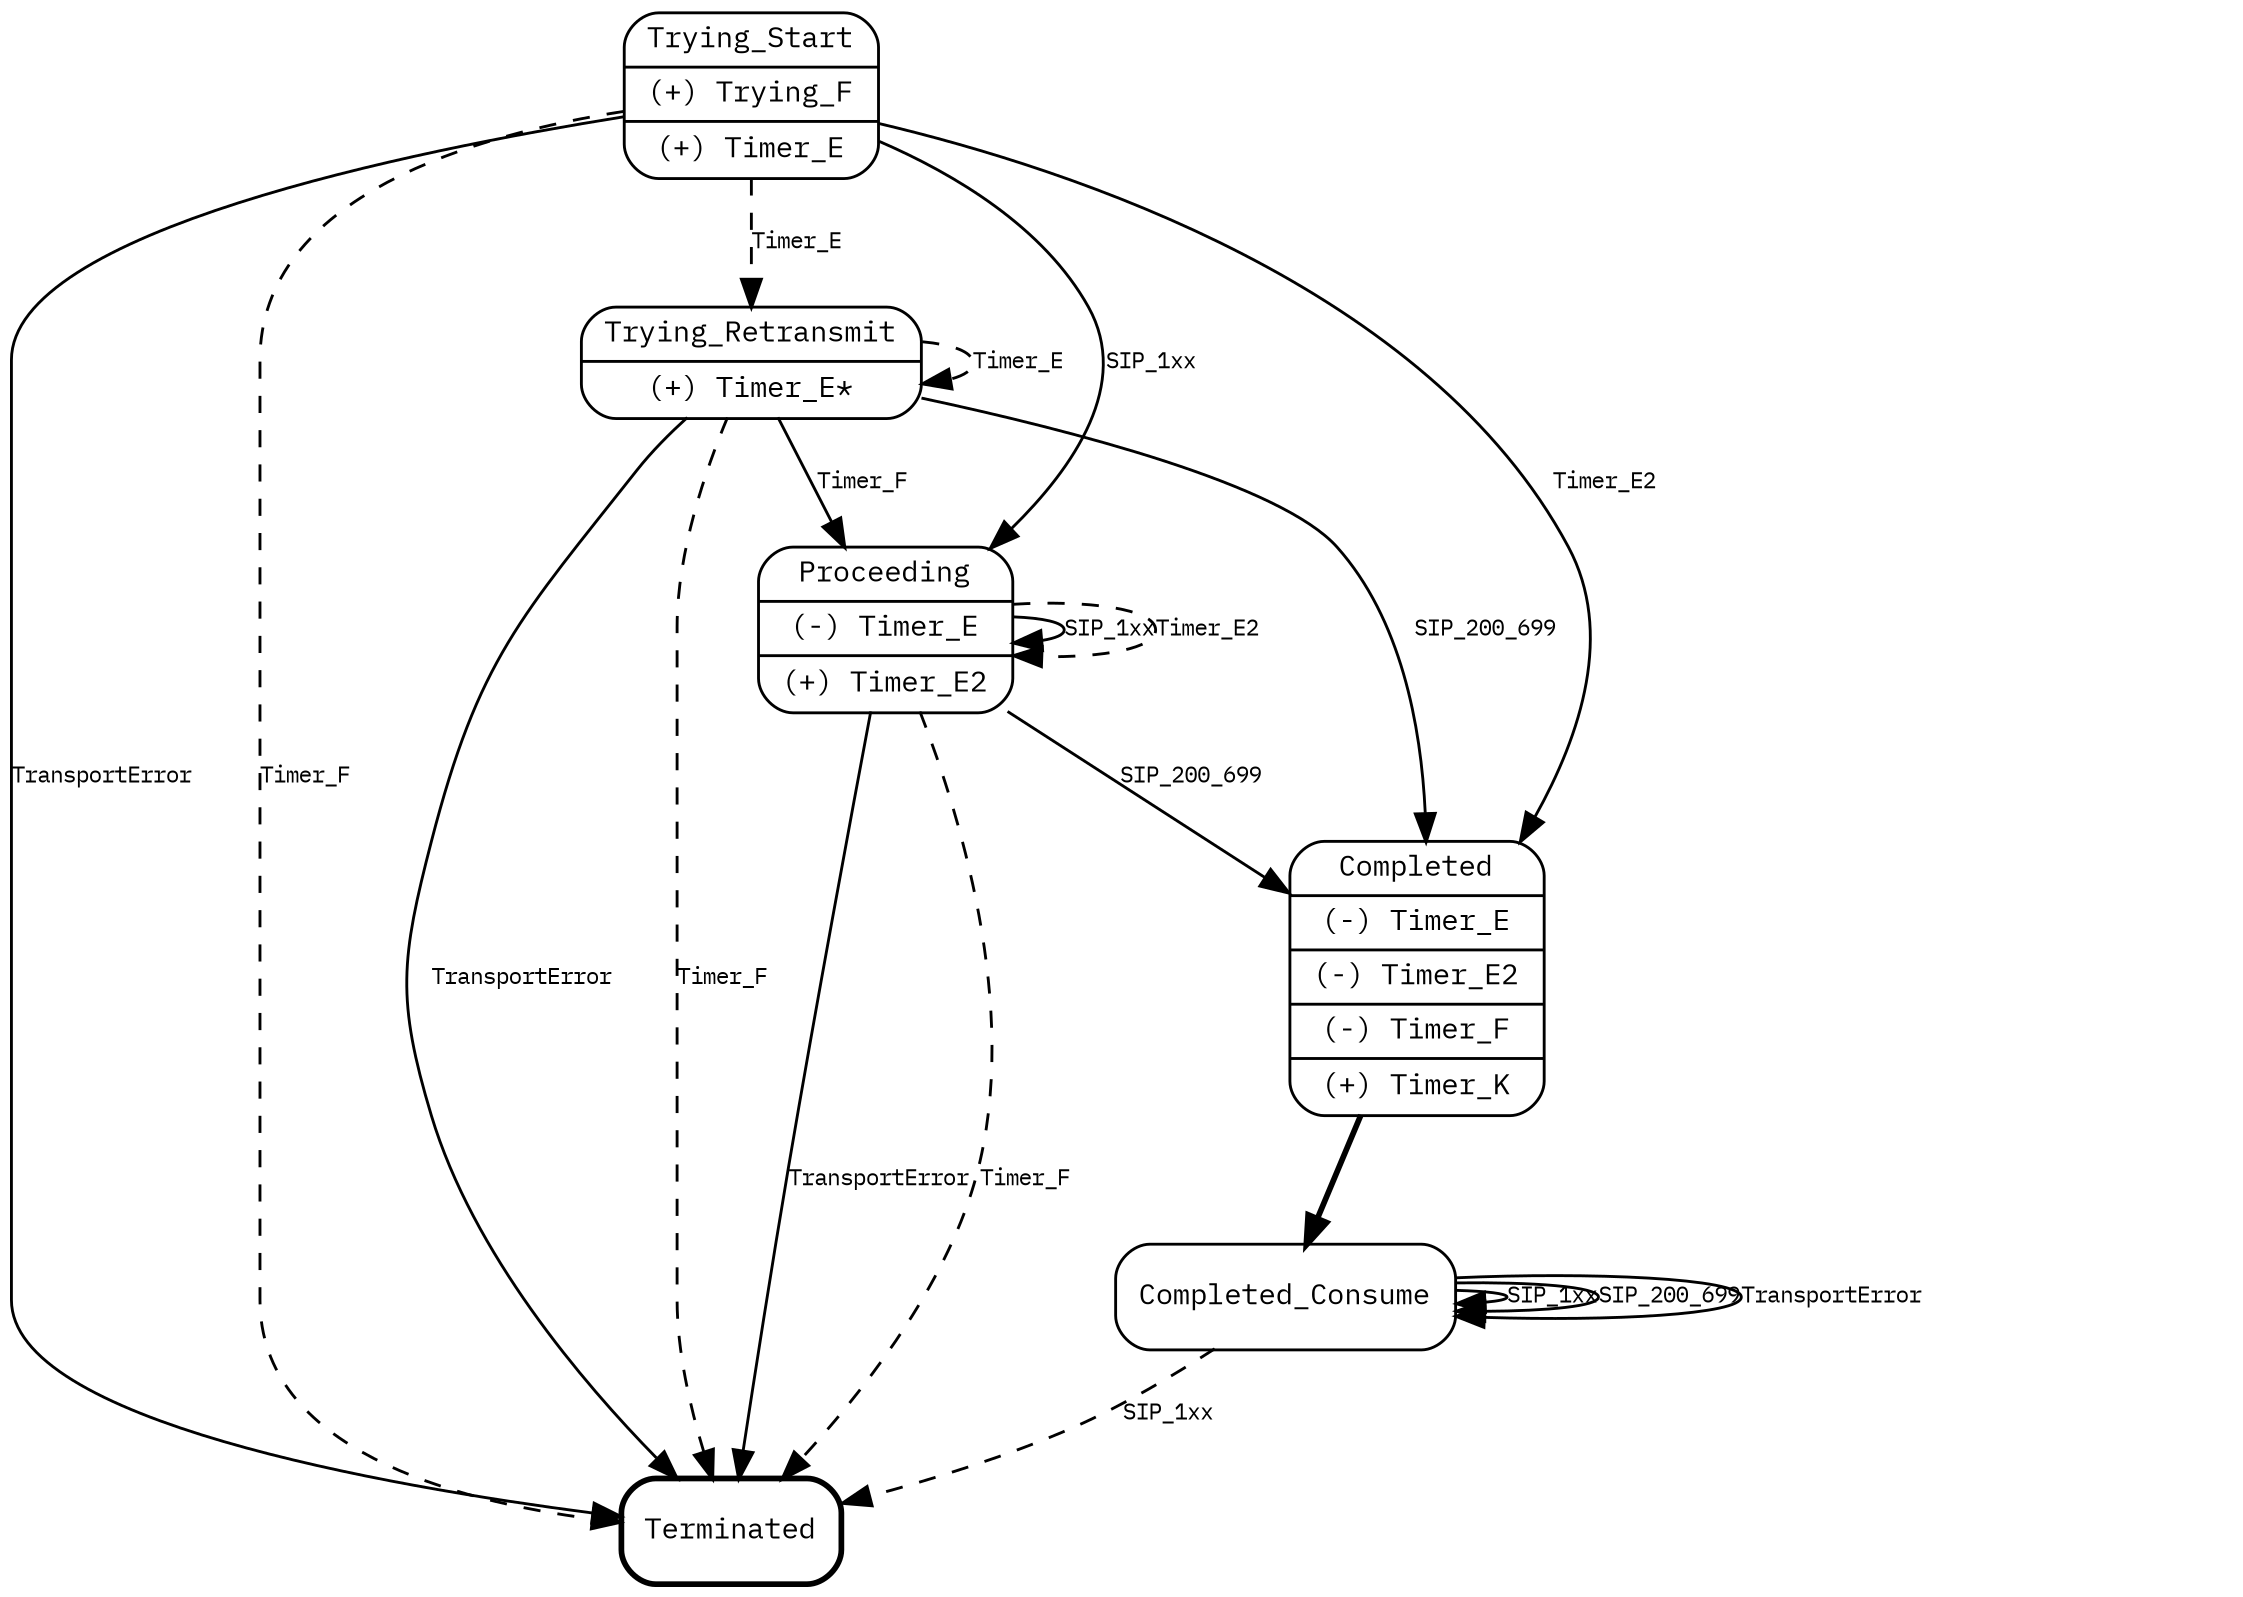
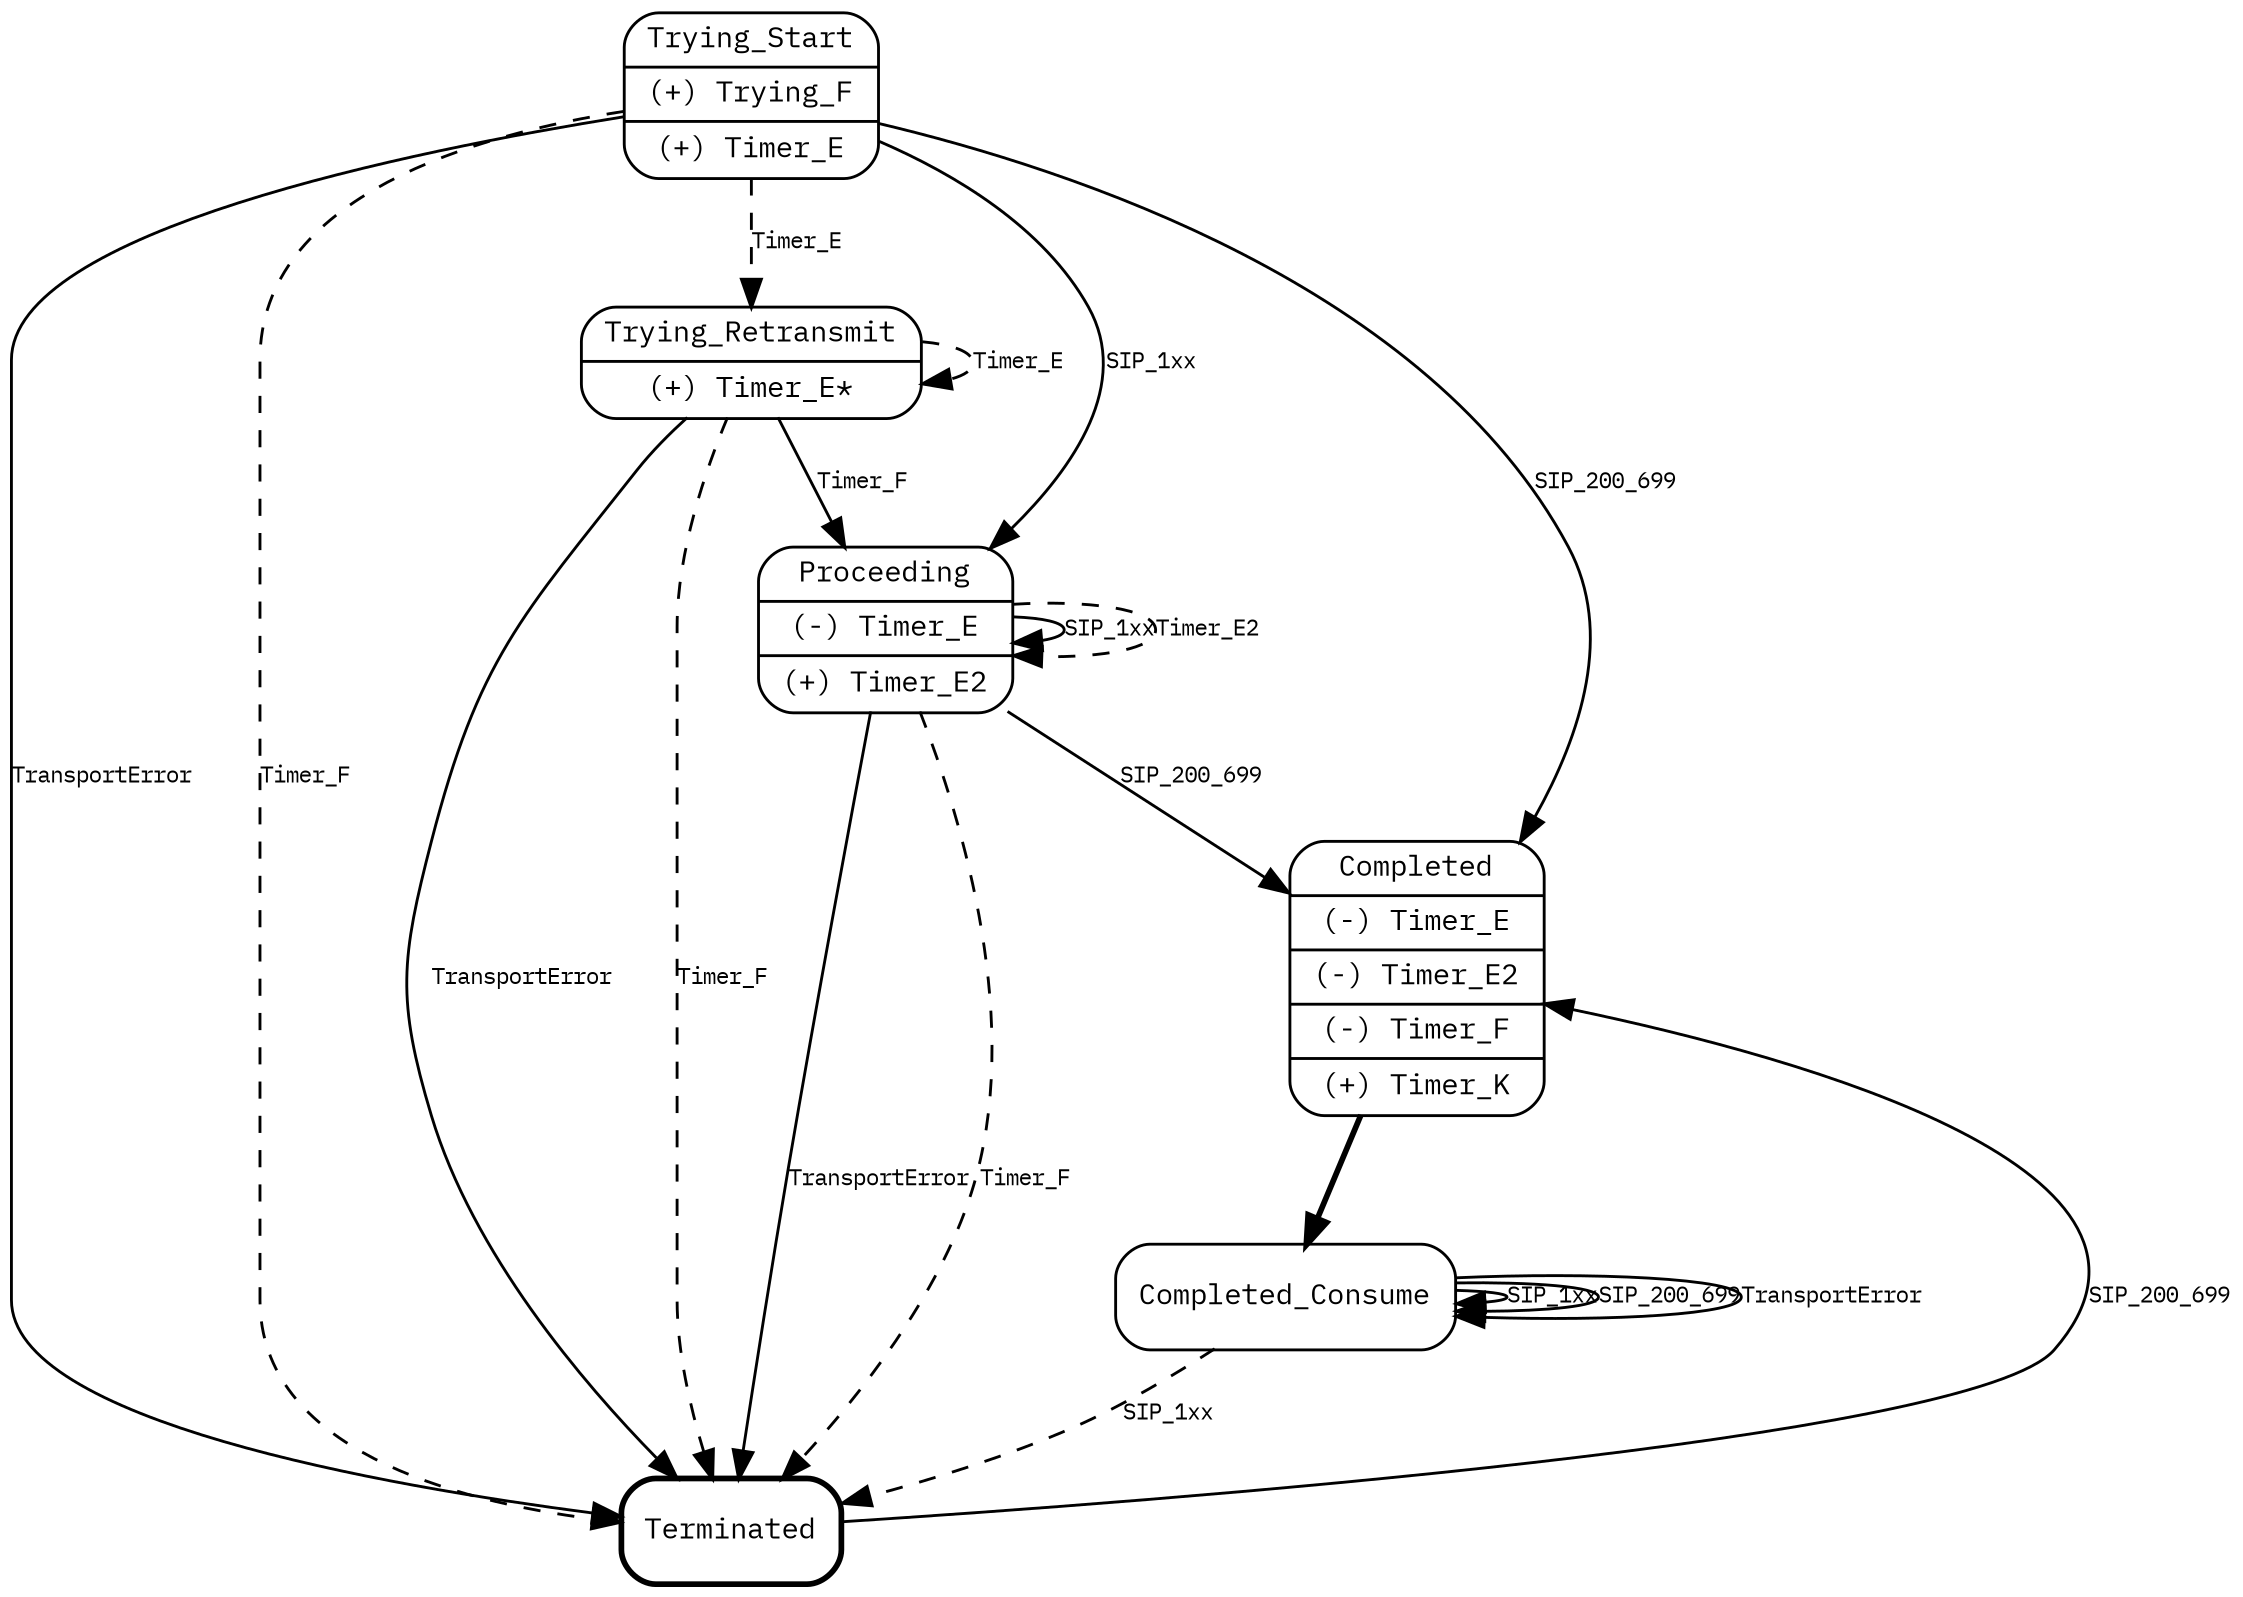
edge "Trying_Start" -> "Completed": label "Timer_E2" -> "SIP_200_699"
edge "Trying_Retransmit" -> "Completed": now "Terminated" -> "Completed"
